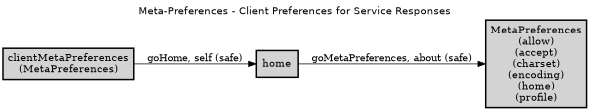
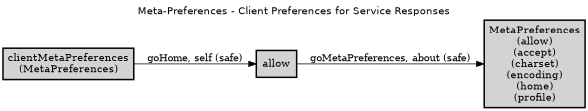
node "home": label "home" -> "allow"
